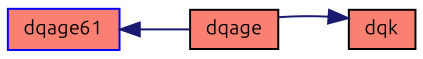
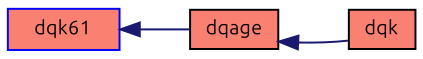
edge "dqage" -> "dqk": reversed
node "dqage61": label "dqage61" -> "dqk61"
